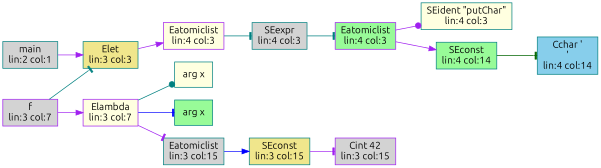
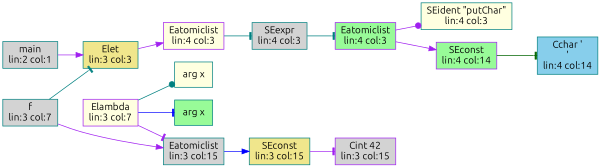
node "SEconst lin:4 col:14": color teal -> purple
node "f lin:3 col:7": color purple -> teal
edge "f lin:3 col:7" -> "Elambda lin:3 col:7": now "f lin:3 col:7" -> "Eatomiclist lin:3 col:15"
